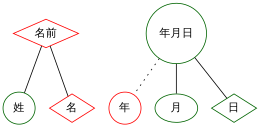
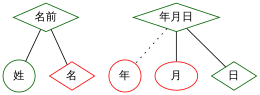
node "名前": color red -> darkgreen
node "年月日": shape circle -> diamond
node "月": color darkgreen -> red
